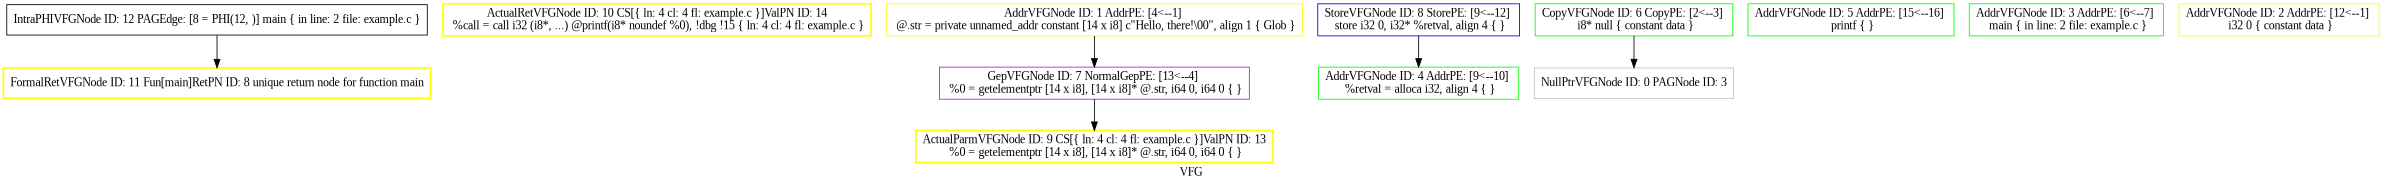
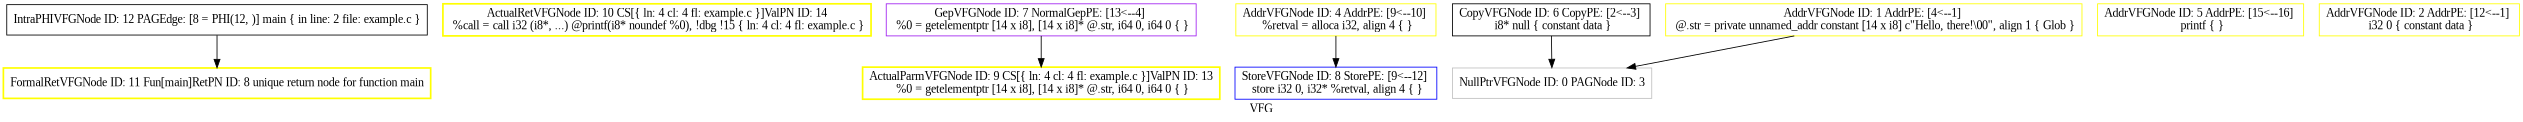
node "CopyVFGNode ID: 6 CopyPE: [2<--3]": color green -> black
node "AddrVFGNode ID: 5 AddrPE: [15<--16]": color green -> yellow
node "AddrVFGNode ID: 3 AddrPE: [6<--7]": removed
edge "AddrVFGNode ID: 1 AddrPE: [4<--1]" -> "GepVFGNode ID: 7 NormalGepPE: [13<--4]": now "AddrVFGNode ID: 1 AddrPE: [4<--1]" -> "NullPtrVFGNode ID: 0 PAGNode ID: 3"
edge "StoreVFGNode ID: 8 StorePE: [9<--12]" -> "AddrVFGNode ID: 4 AddrPE: [9<--10]": reversed
node "AddrVFGNode ID: 4 AddrPE: [9<--10]": color green -> yellow
